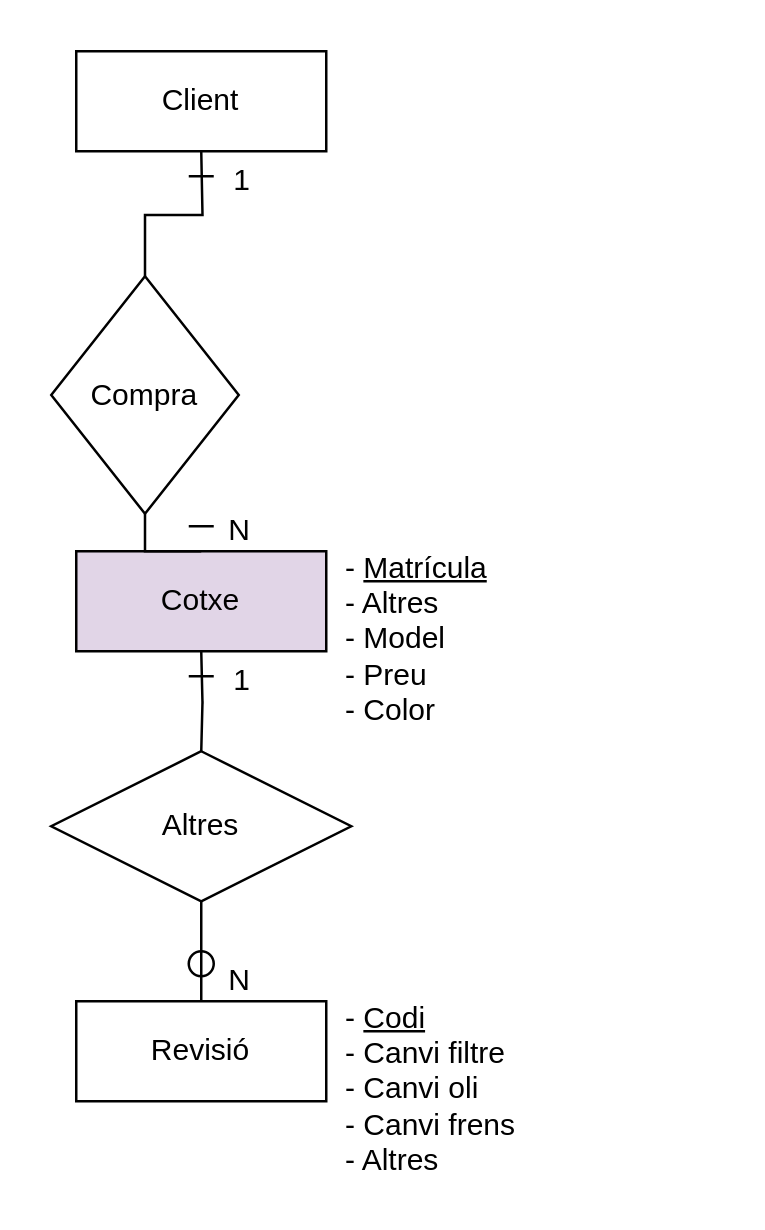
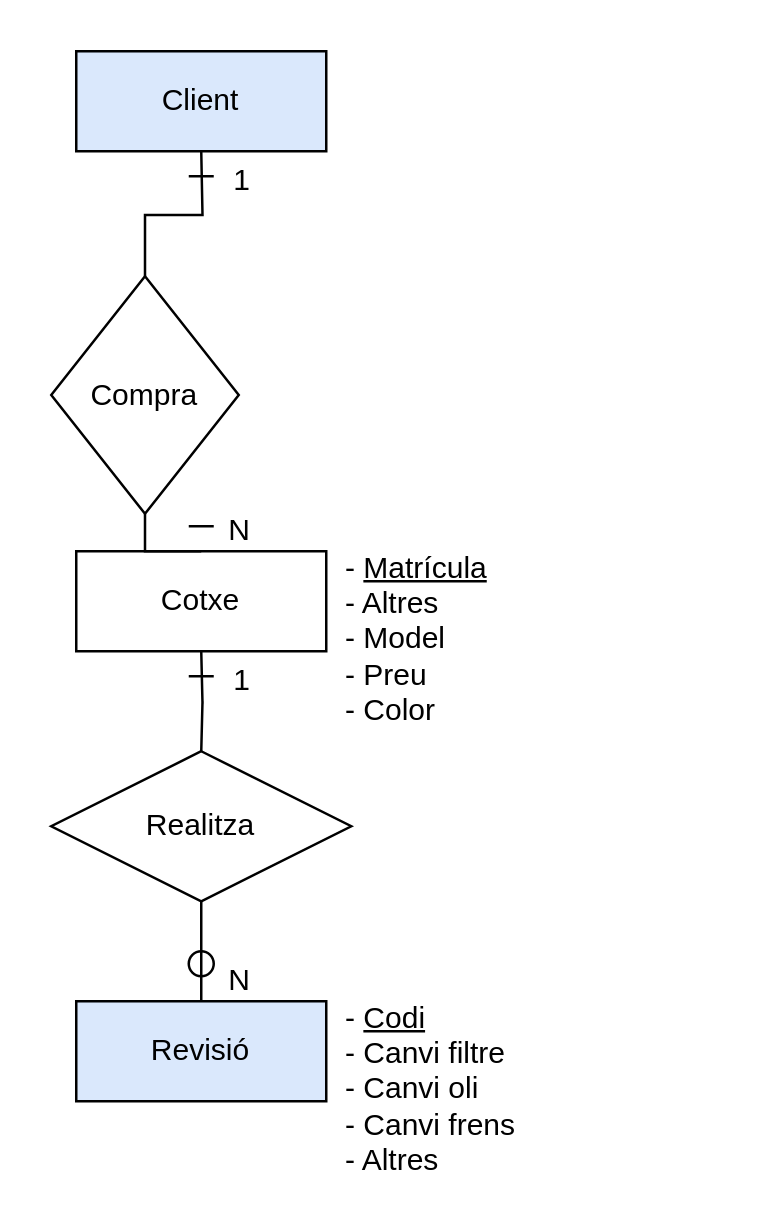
node "Client": fillcolor #ffffff -> #dae8fc
node "Cotxe": fillcolor #e1d5e7 -> #ffffff
node "Altres": label "Altres" -> "Realitza"
node "Revisió": fillcolor #ffffff -> #dae8fc
